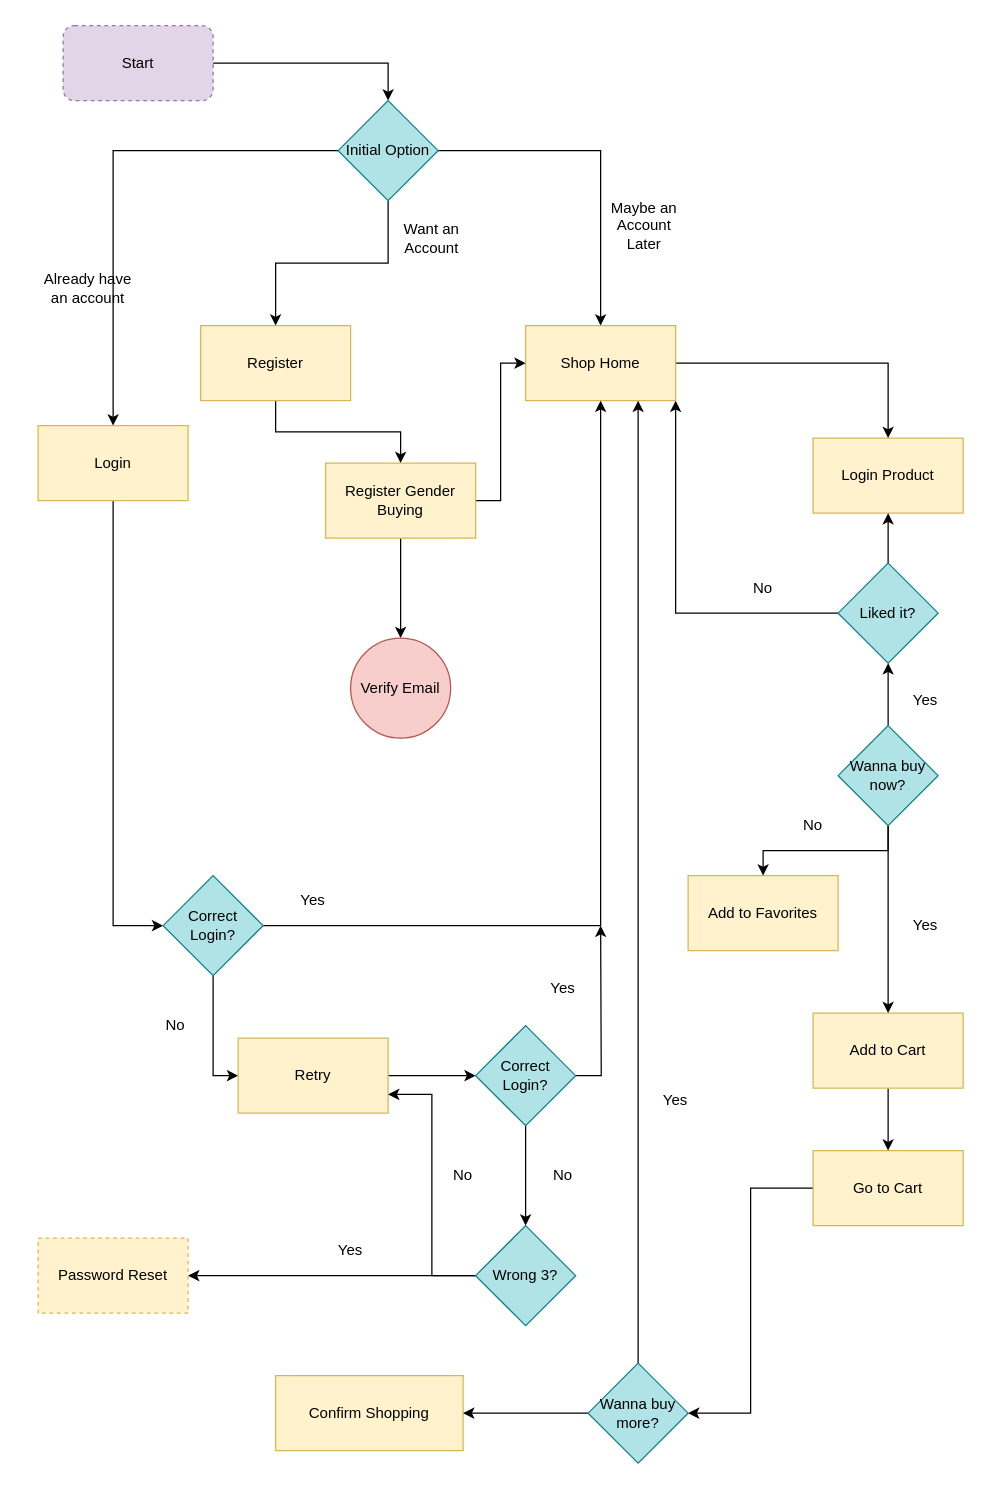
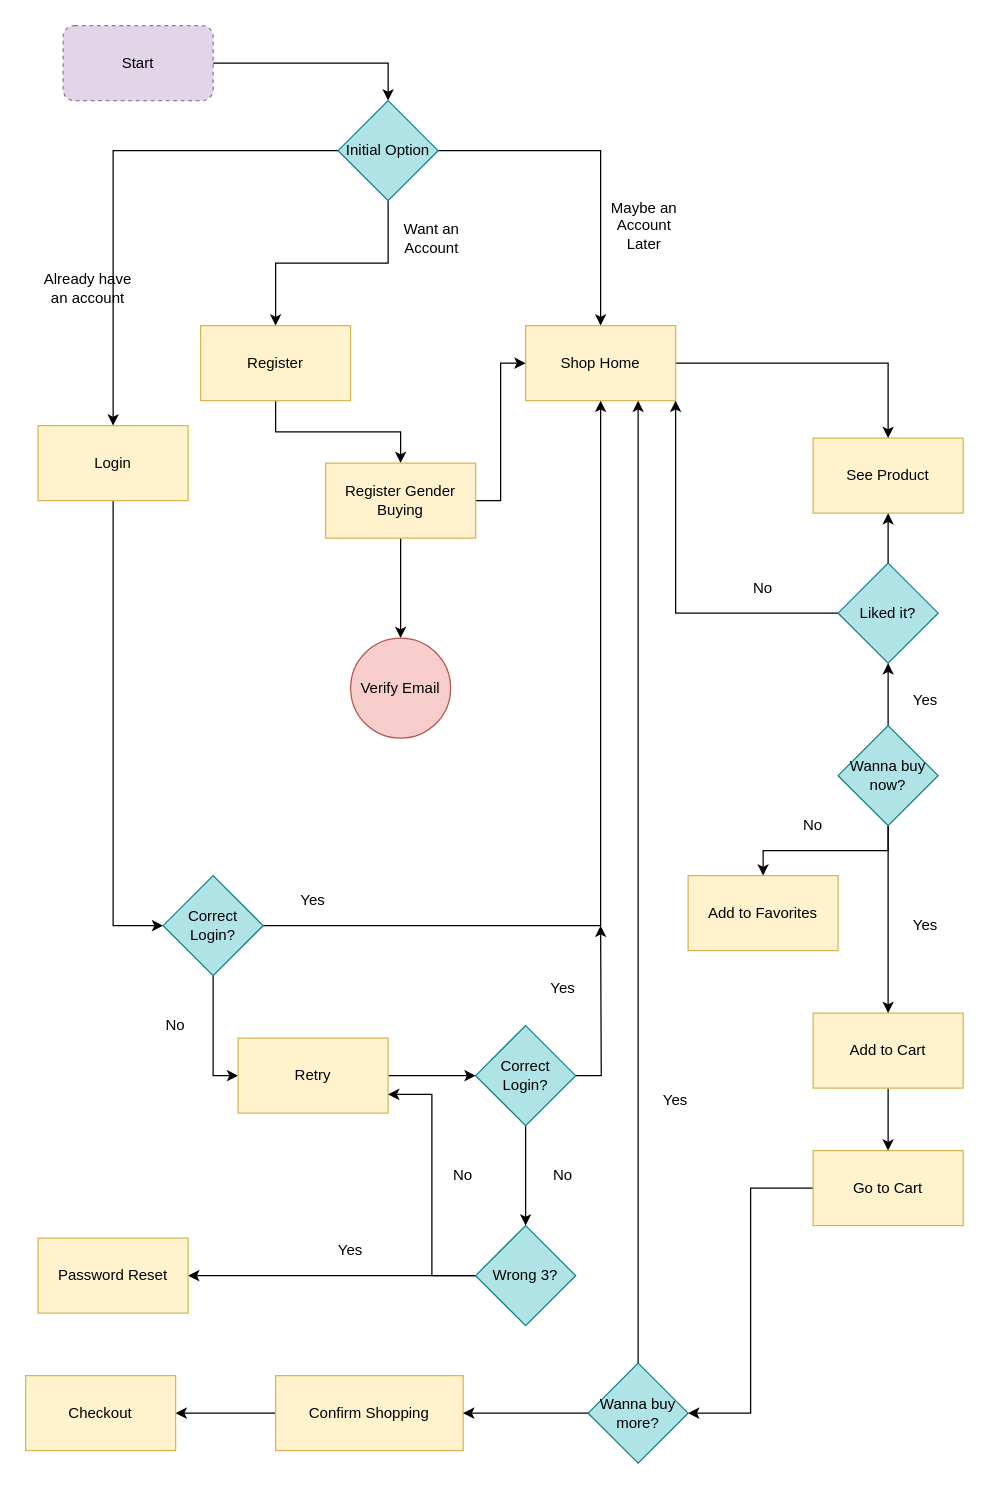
node "Login Product": label "Login Product" -> "See Product"
node "Password Reset": style dashed -> solid
node "Checkout": added
edge "Confirm Shopping" -> "Checkout": added
